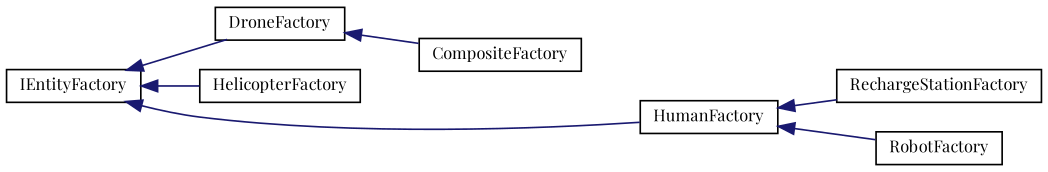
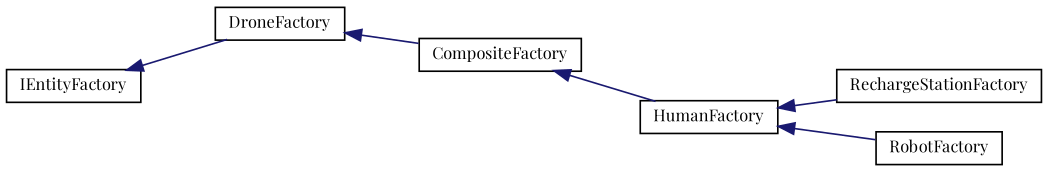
node "HelicopterFactory": removed
edge "HumanFactory" -> "IEntityFactory": now "HumanFactory" -> "CompositeFactory"
